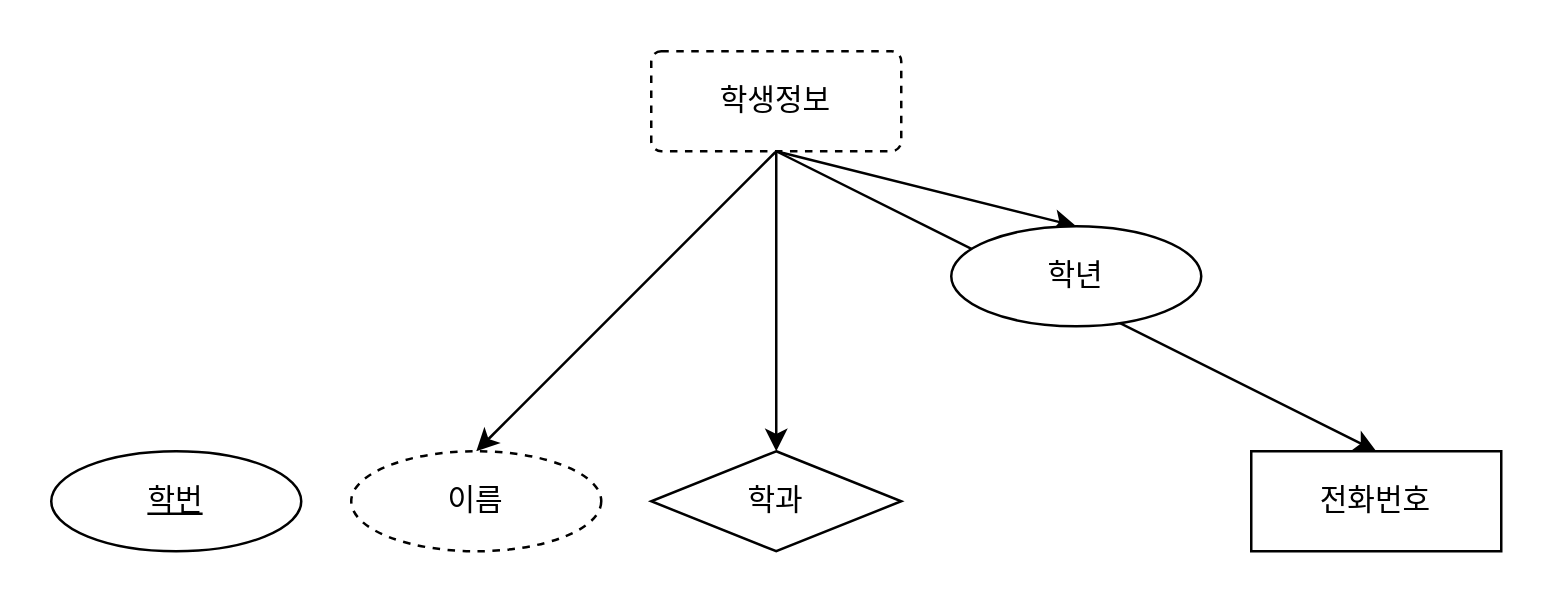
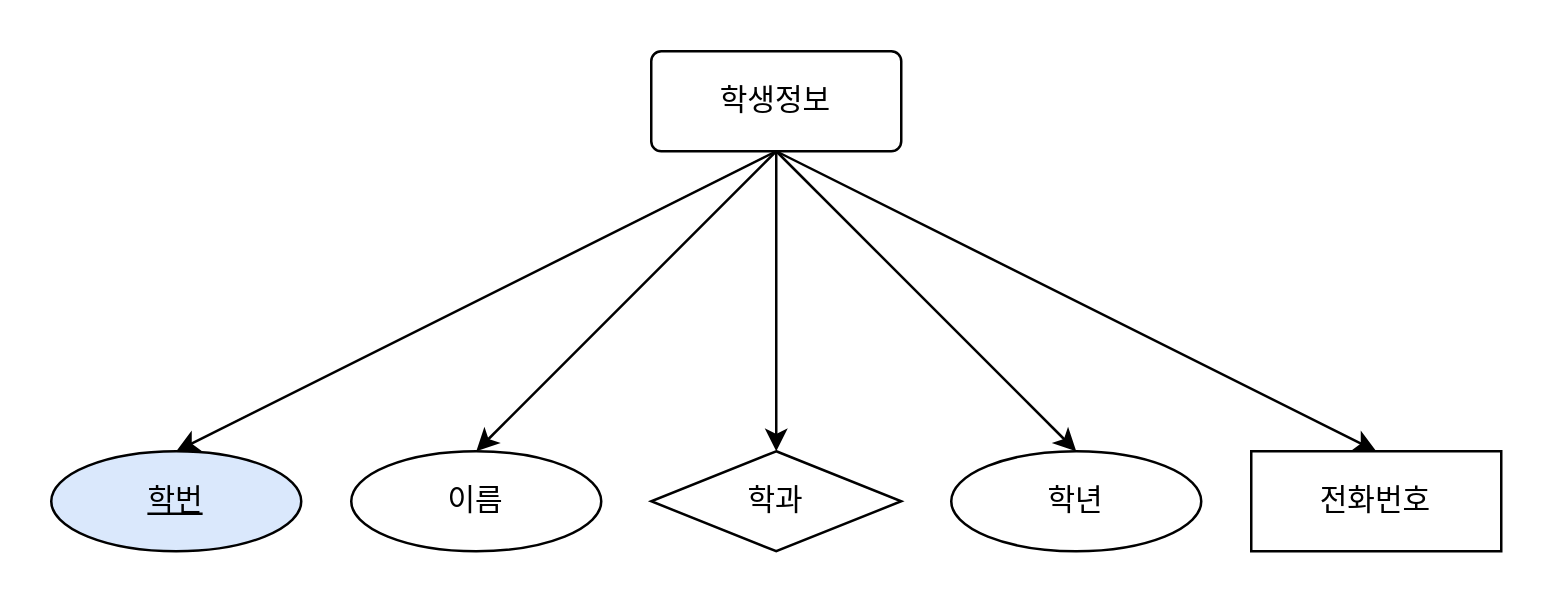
node "학생정보": style dashed -> solid
node "학년": moved (1076, 276) -> (1076, 501)
edge "학생정보" -> "학번": added
node "학번": fillcolor #ffffff -> #dae8fc
node "이름": style dashed -> solid
